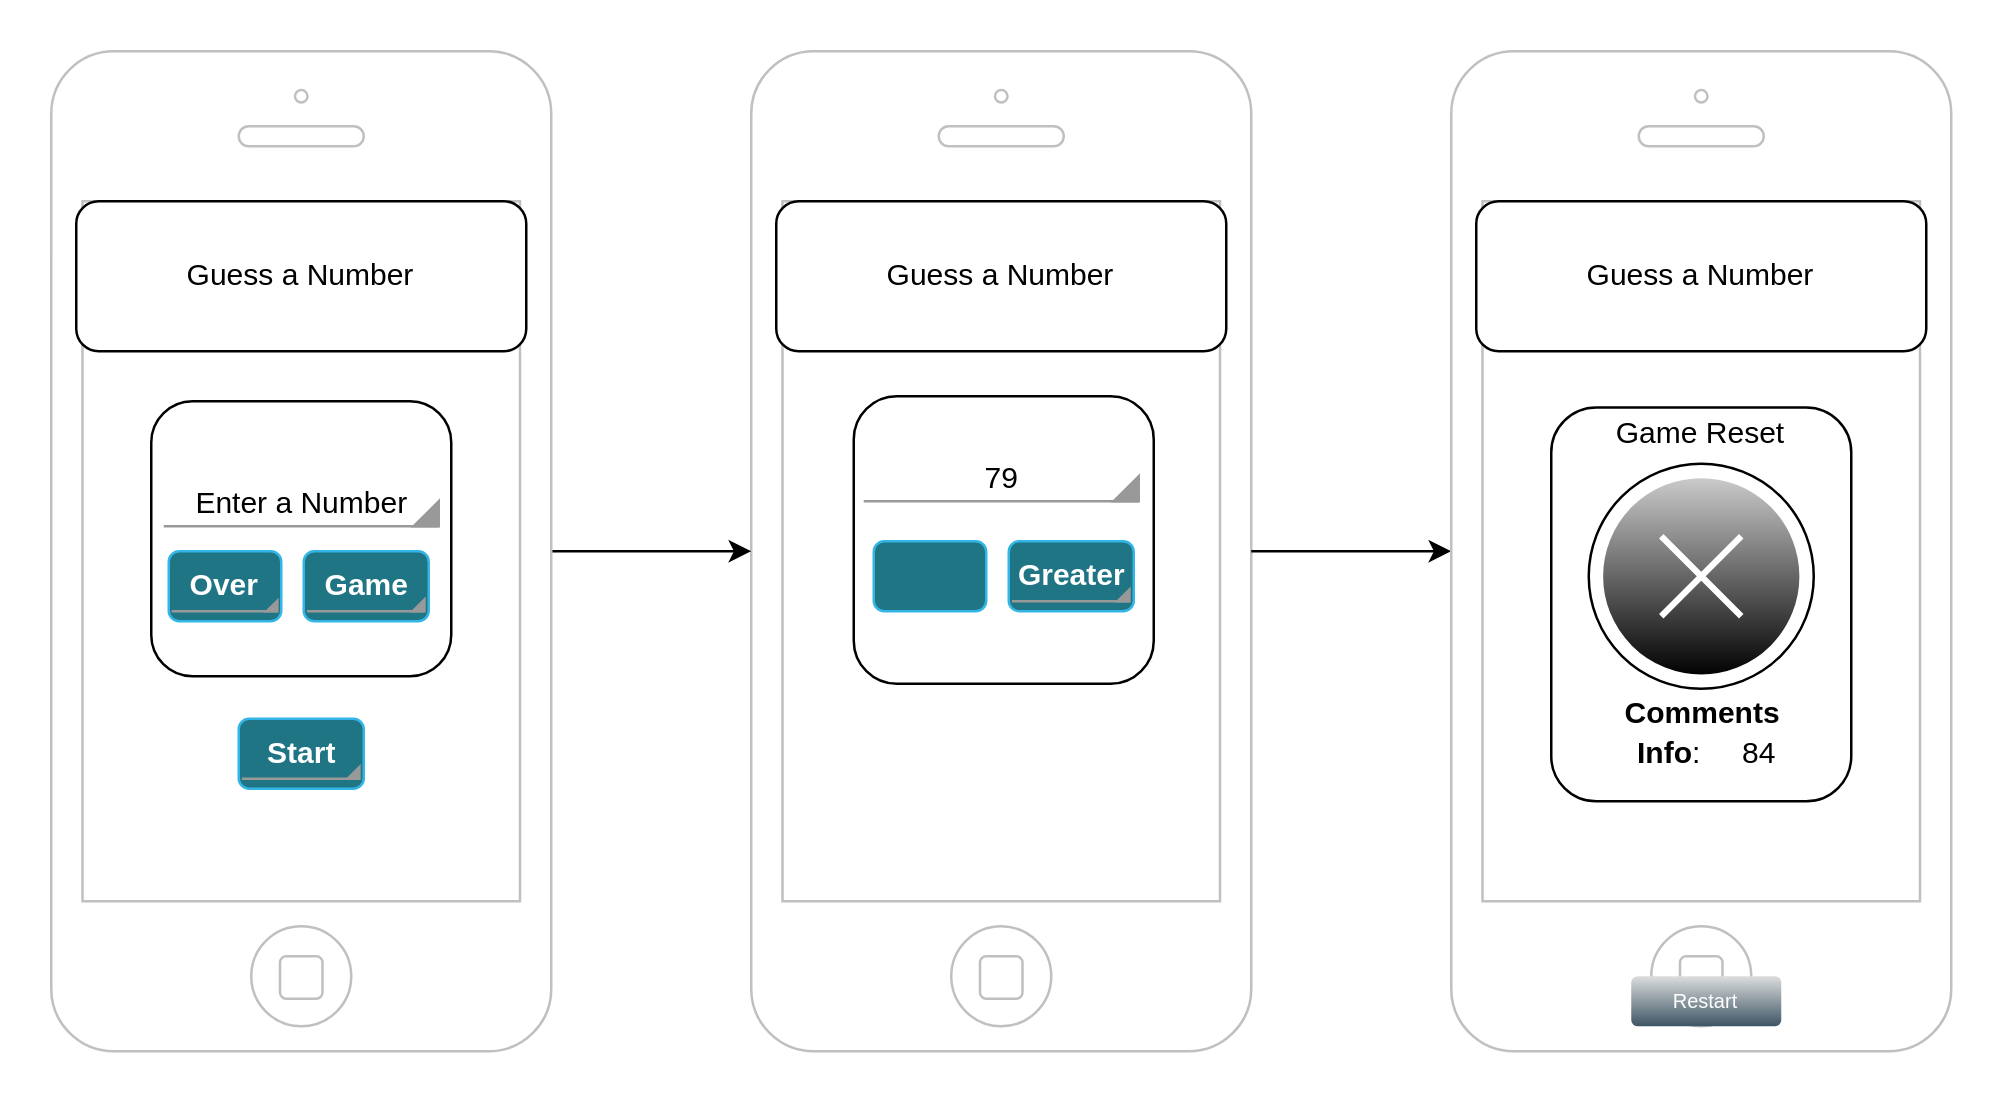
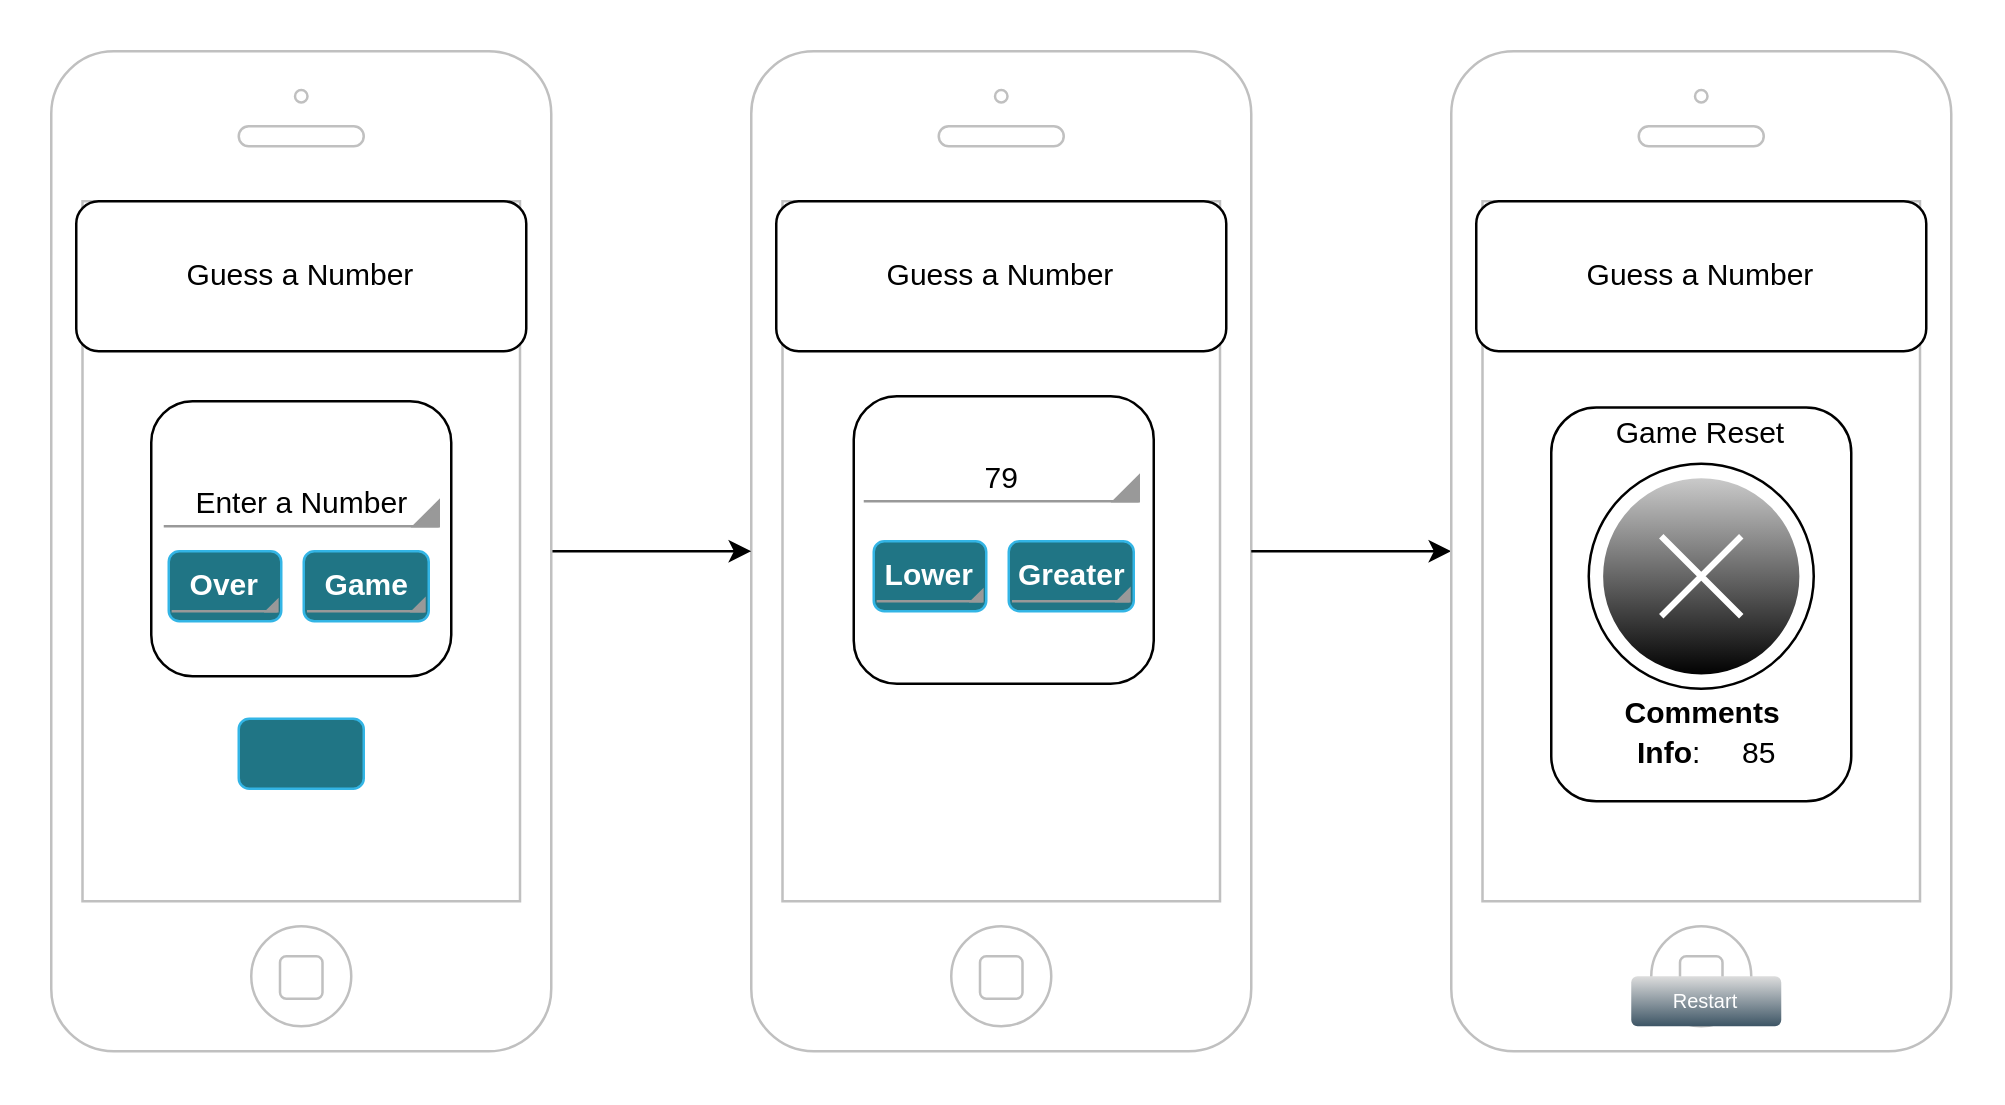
node "Lower": added
node "Start": removed
node "Info: 84": label "Info: 84" -> "Info: 85"
